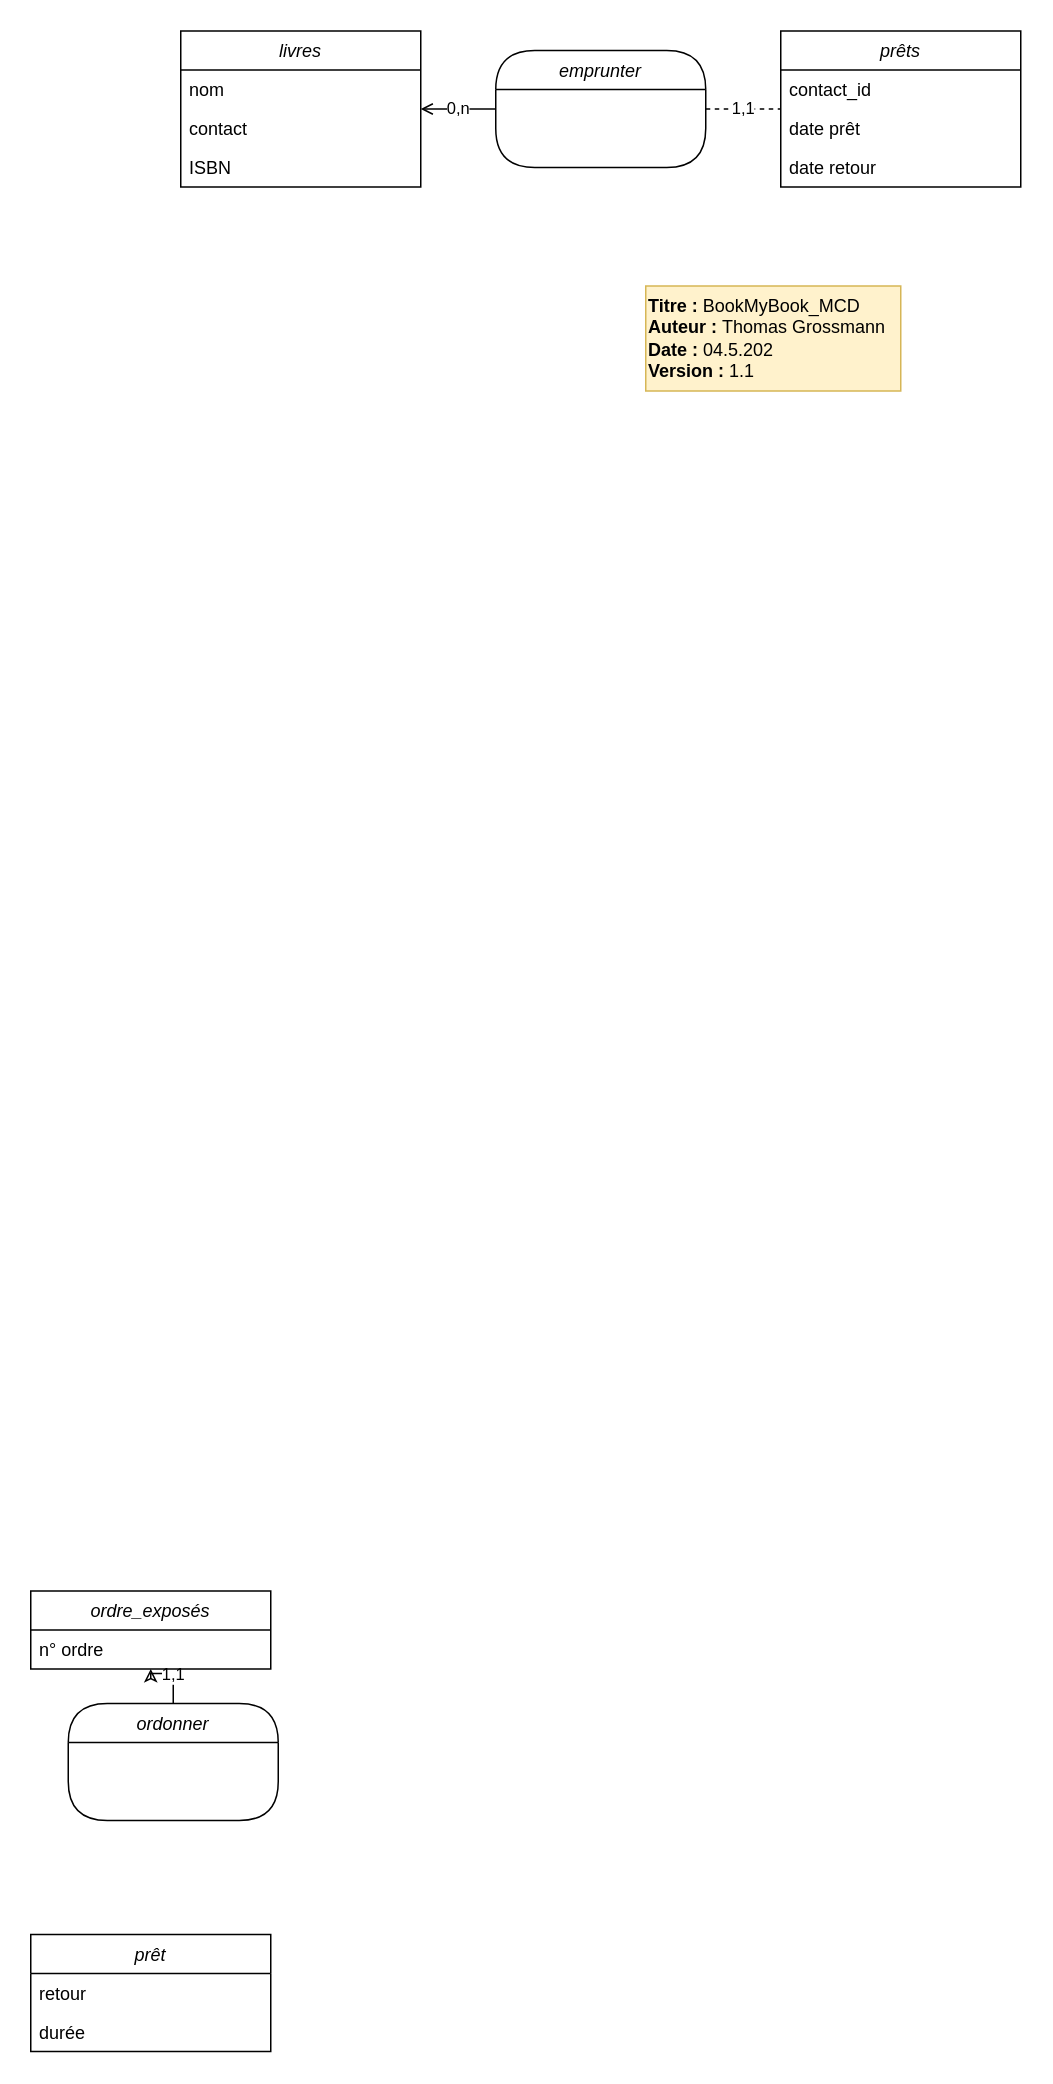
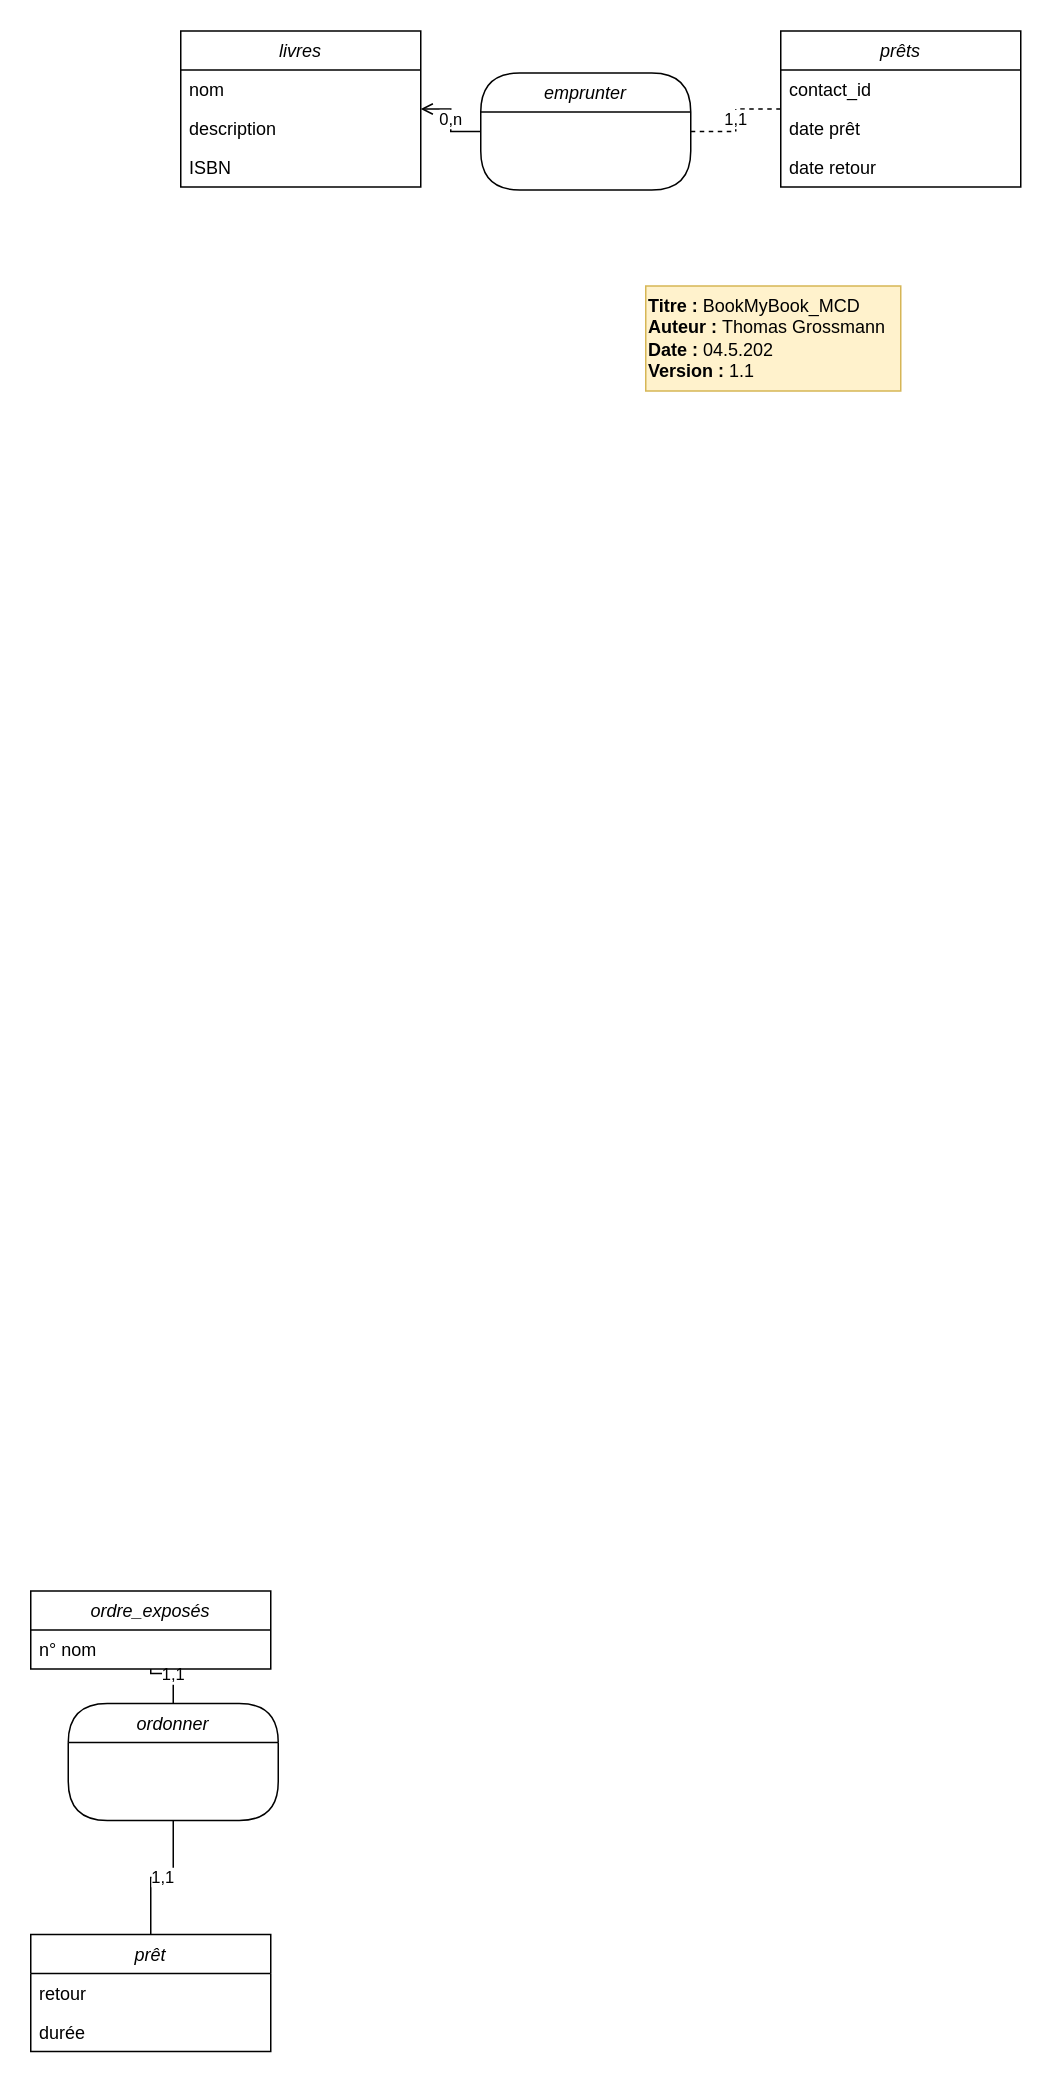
node "emprunter": moved (601, 109) -> (586, 131)
node "contact": label "contact" -> "description"
node "n° ordre": label "n° ordre" -> "n° nom"
edge "ordonner" -> "ordre_exposés": arrowhead classic -> none
edge "ordonner" -- "prêt": added, label "1,1"
